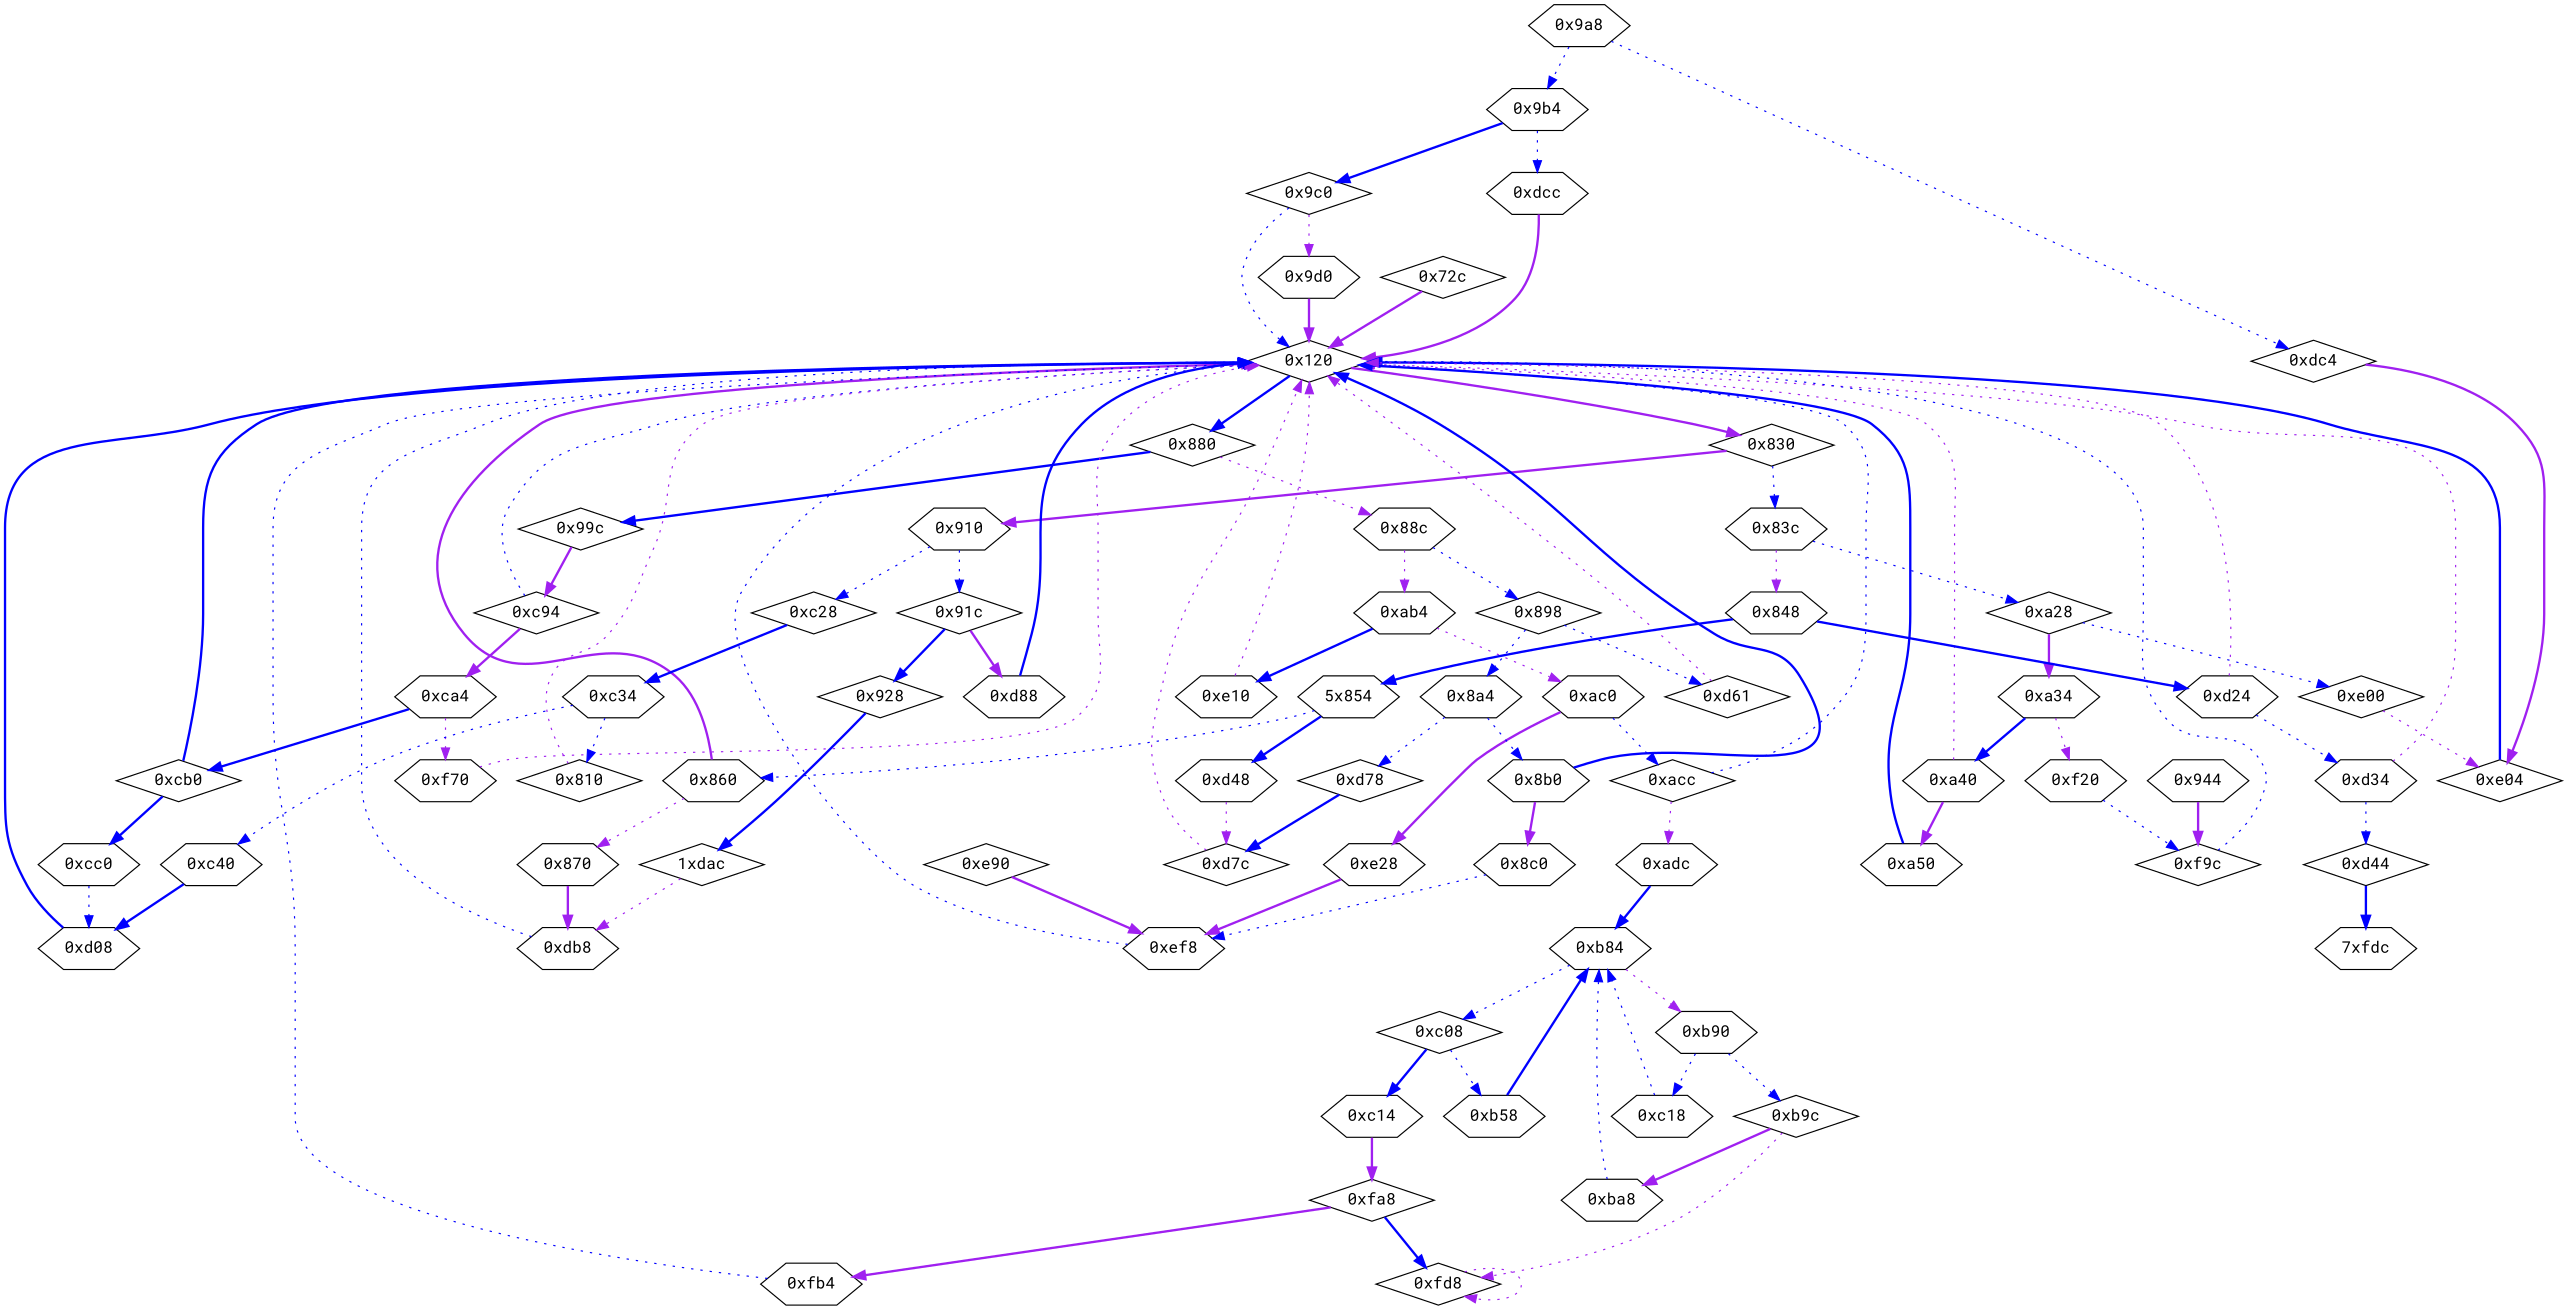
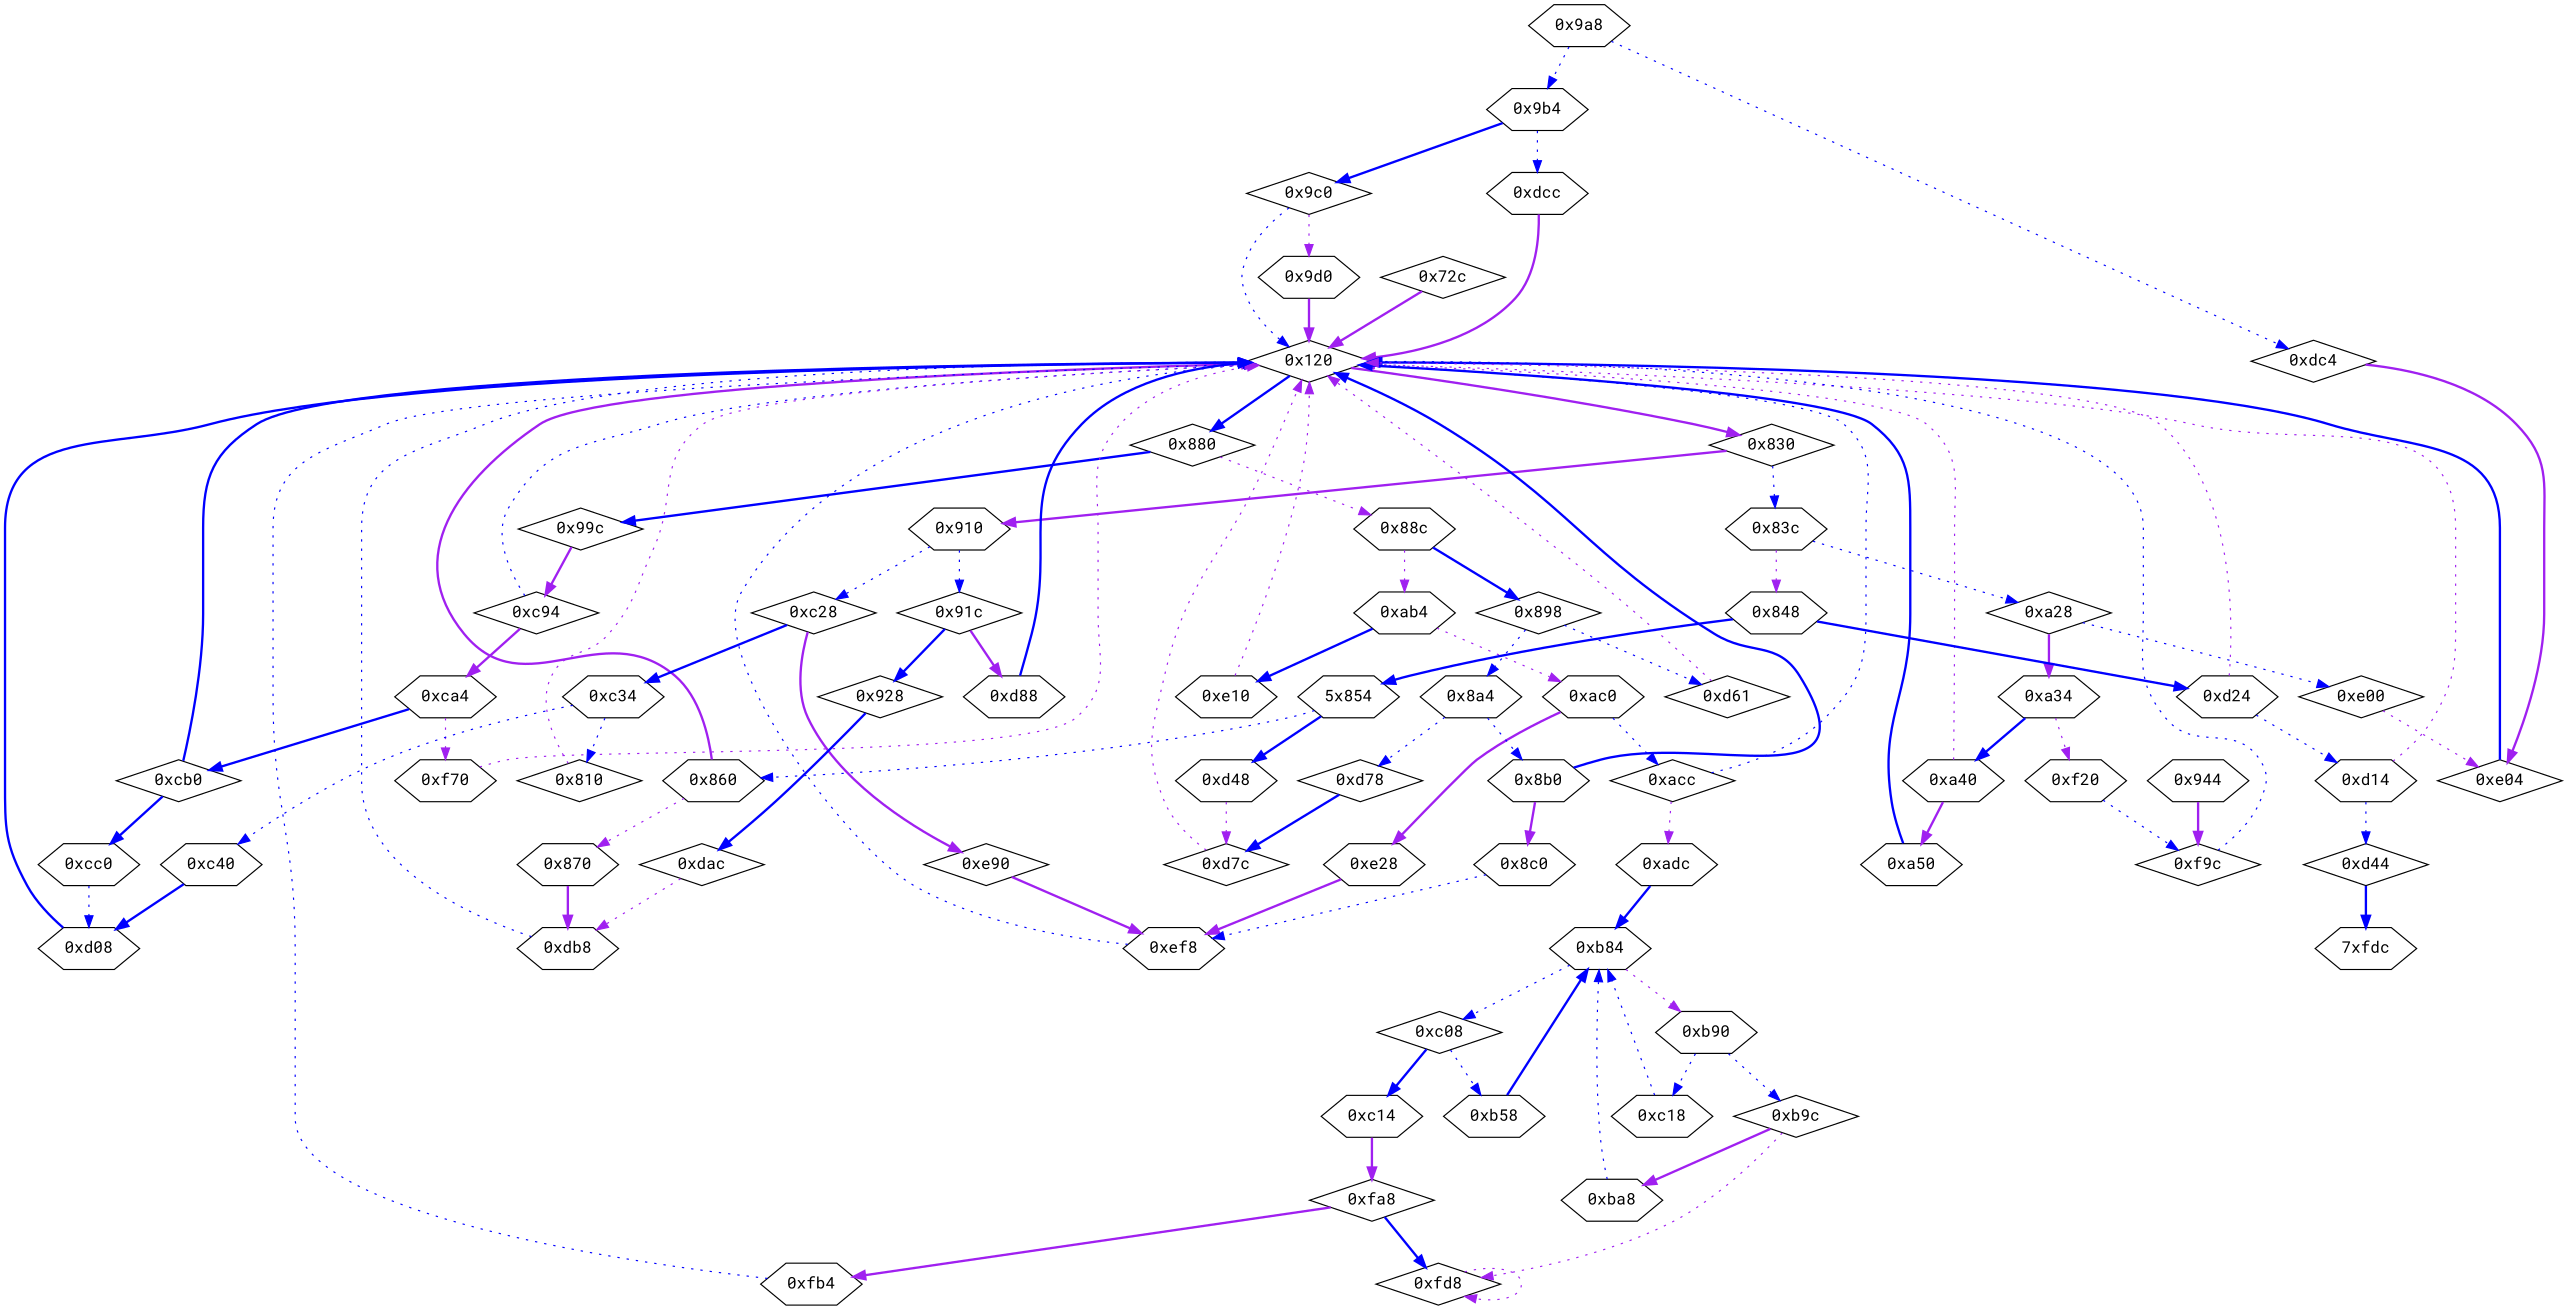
edge "0x88c" -> "0x898": style dotted -> bold
edge "0xc28" -> "0xe90": added
node "0xd34": label "0xd34" -> "0xd14"
node "1xdac": label "1xdac" -> "0xdac"
